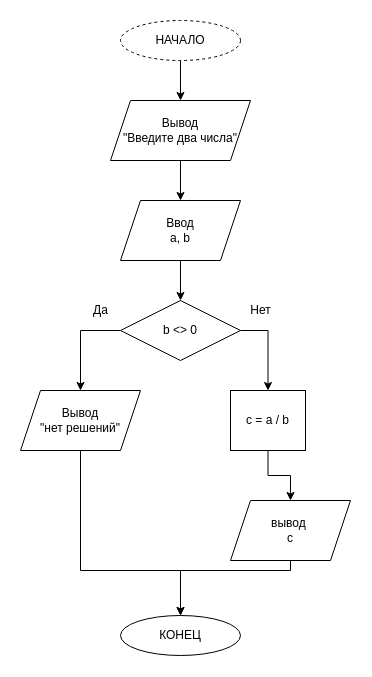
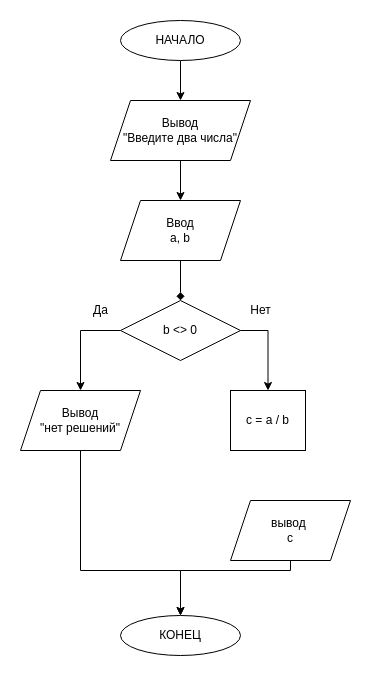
node "НАЧАЛО": style dashed -> solid
edge "Ввод a, b" -> "b <> 0": arrowhead classic -> diamond
edge "с = а / b" -> "вывод с": removed
